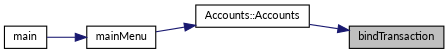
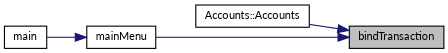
edge "mainMenu" -> "Accounts::Accounts": now "mainMenu" -> "bindTransaction"
